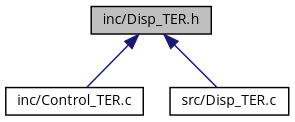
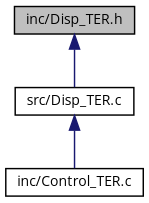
edge "inc/Control_TER.c" -> "inc/Disp_TER.h": now "inc/Control_TER.c" -> "src/Disp_TER.c"
